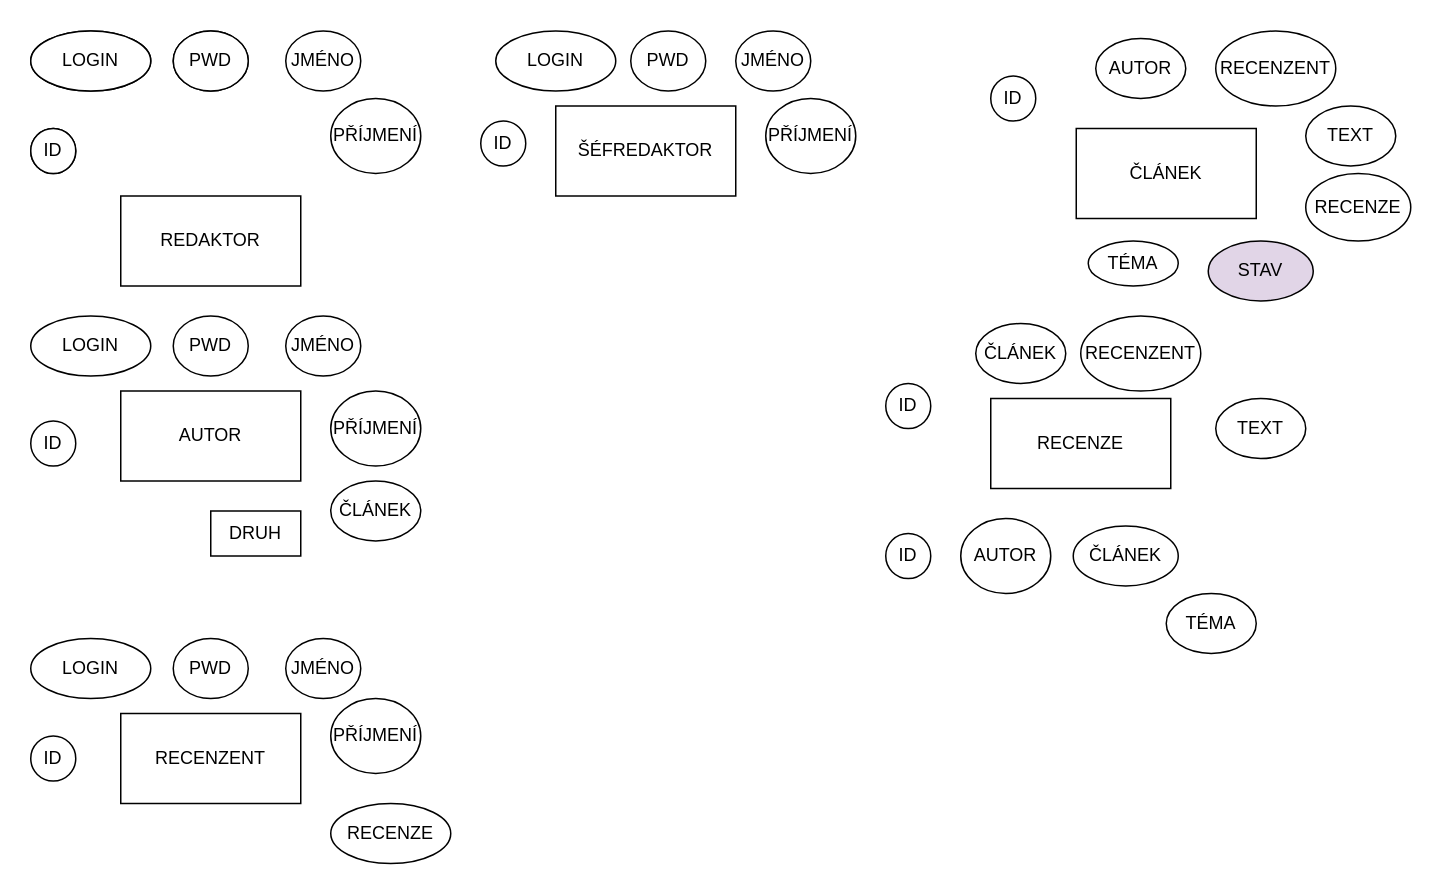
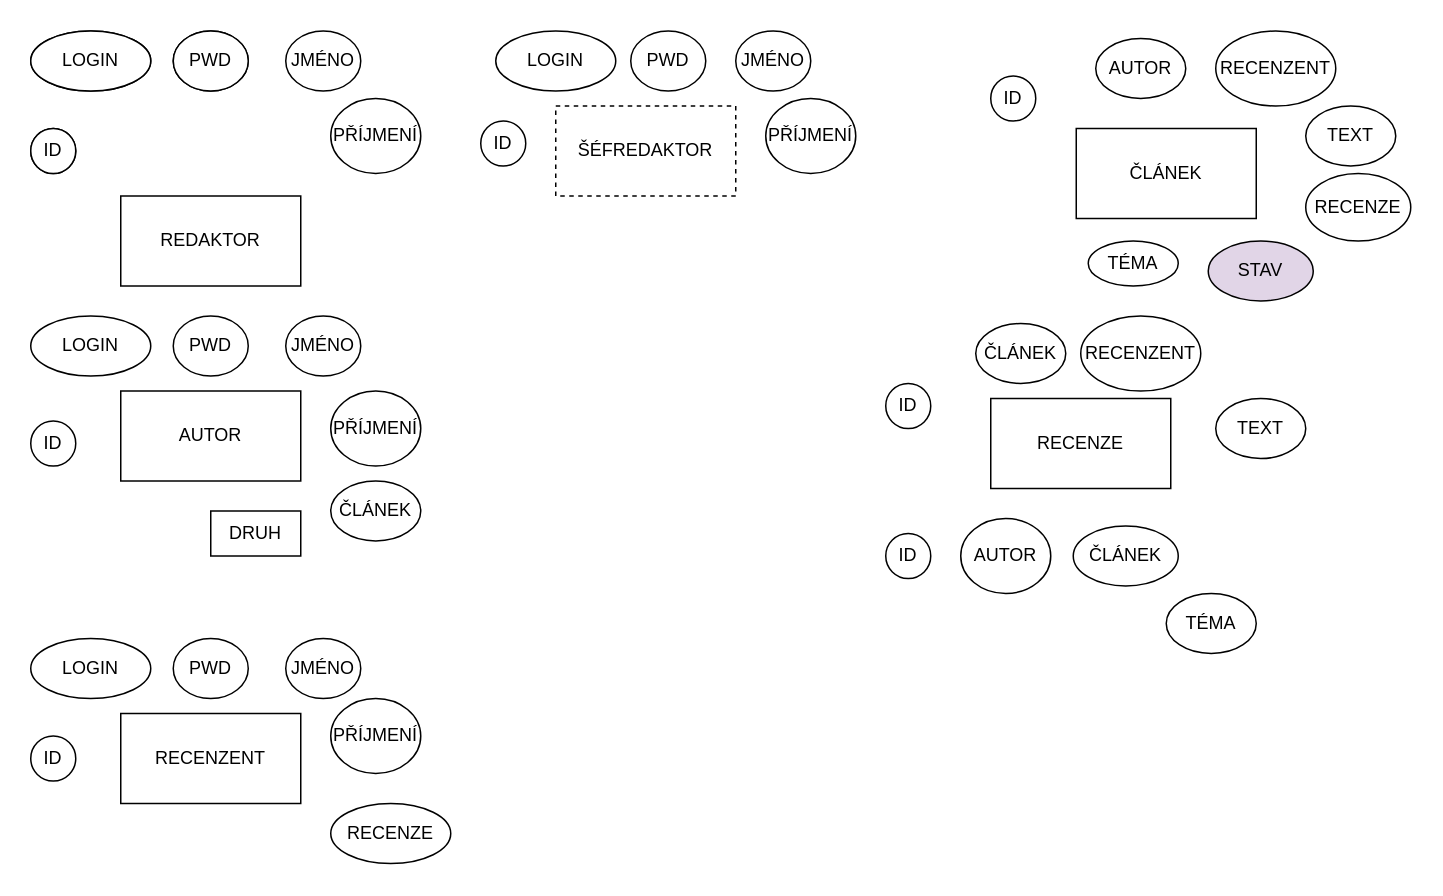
node "ŠÉFREDAKTOR": style solid -> dashed
